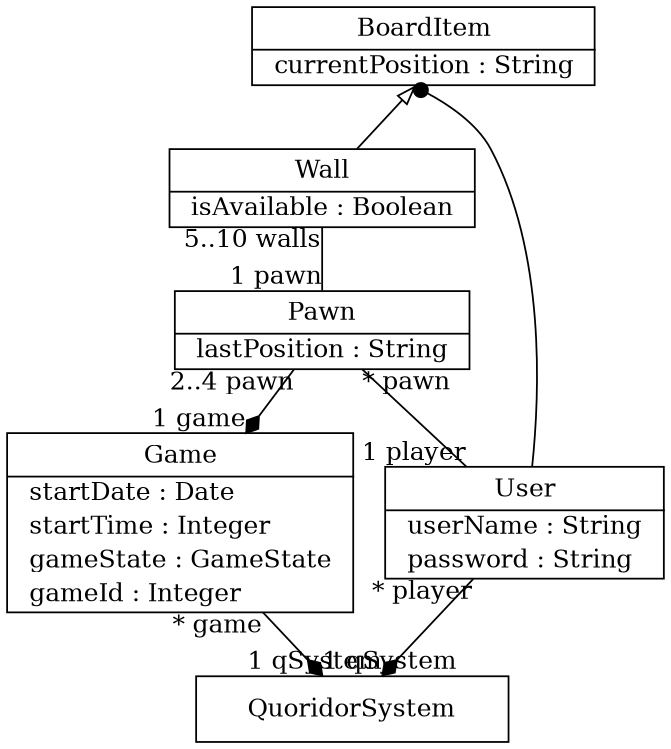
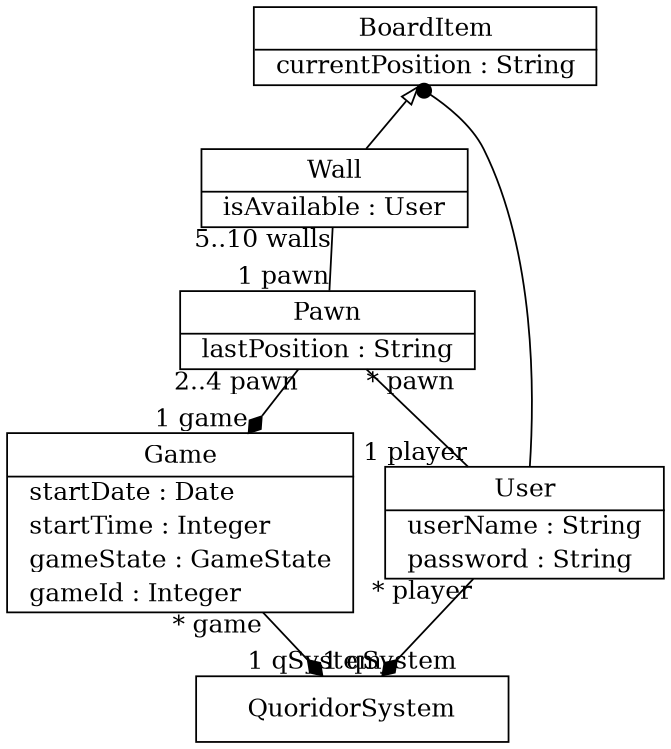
node "Wall": text "isAvailable : Boolean" -> "isAvailable : User"
